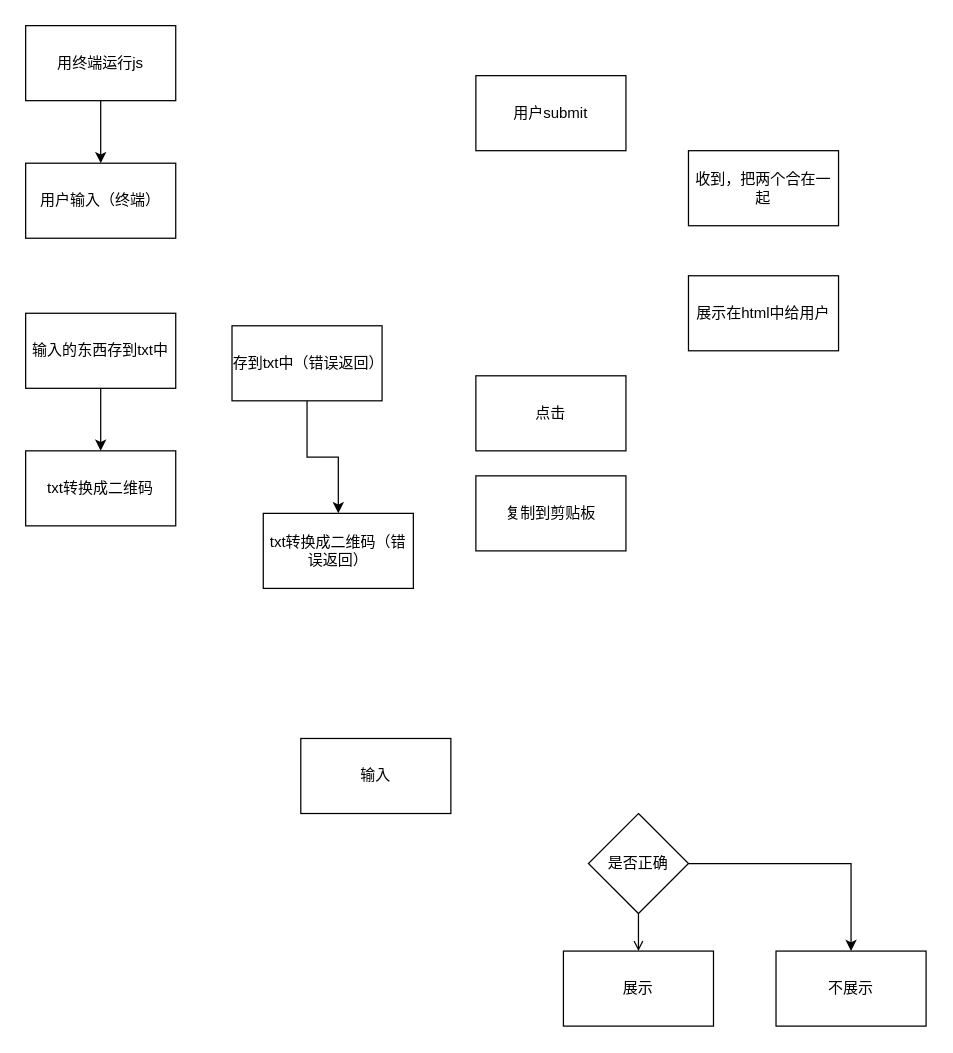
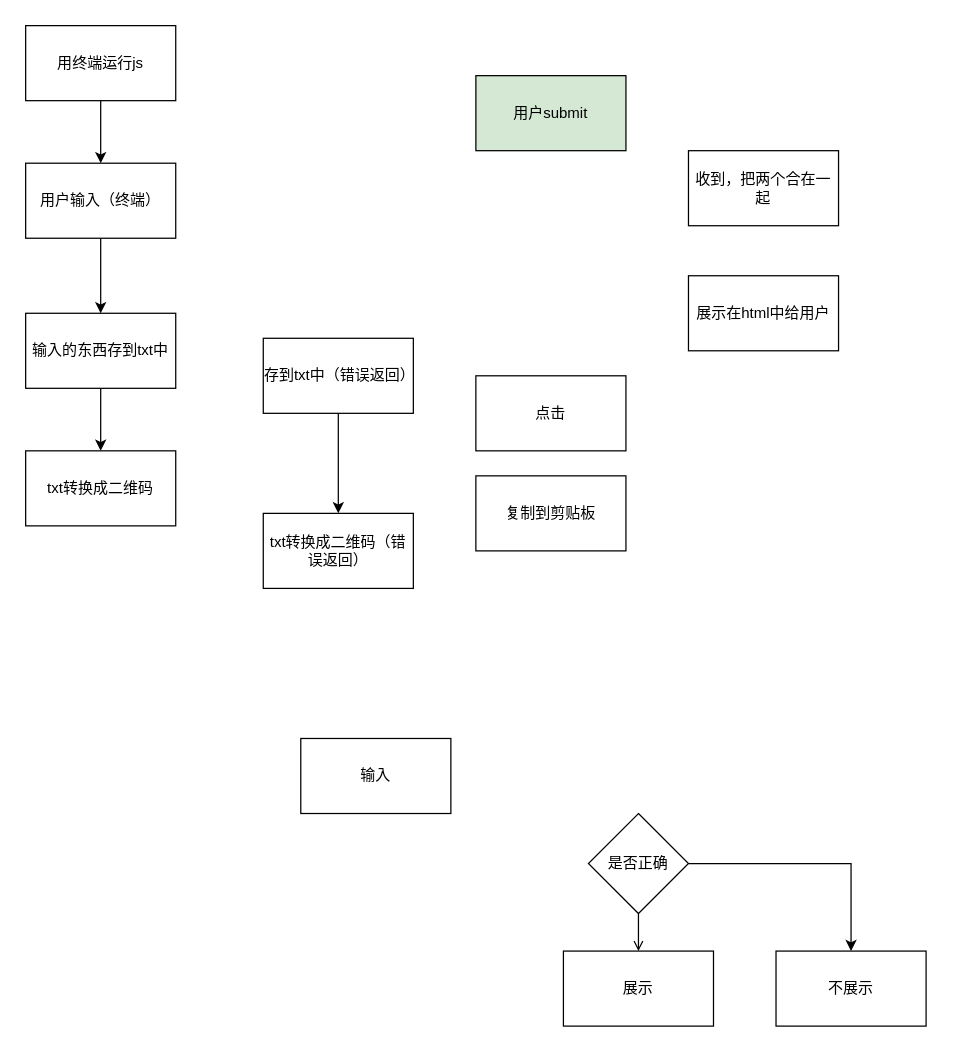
node "用户submit": fillcolor #ffffff -> #d5e8d4
edge "用户输入（终端）" -> "输入的东西存到txt中": added
node "存到txt中（错误返回）": moved (307, 363) -> (338, 376)
